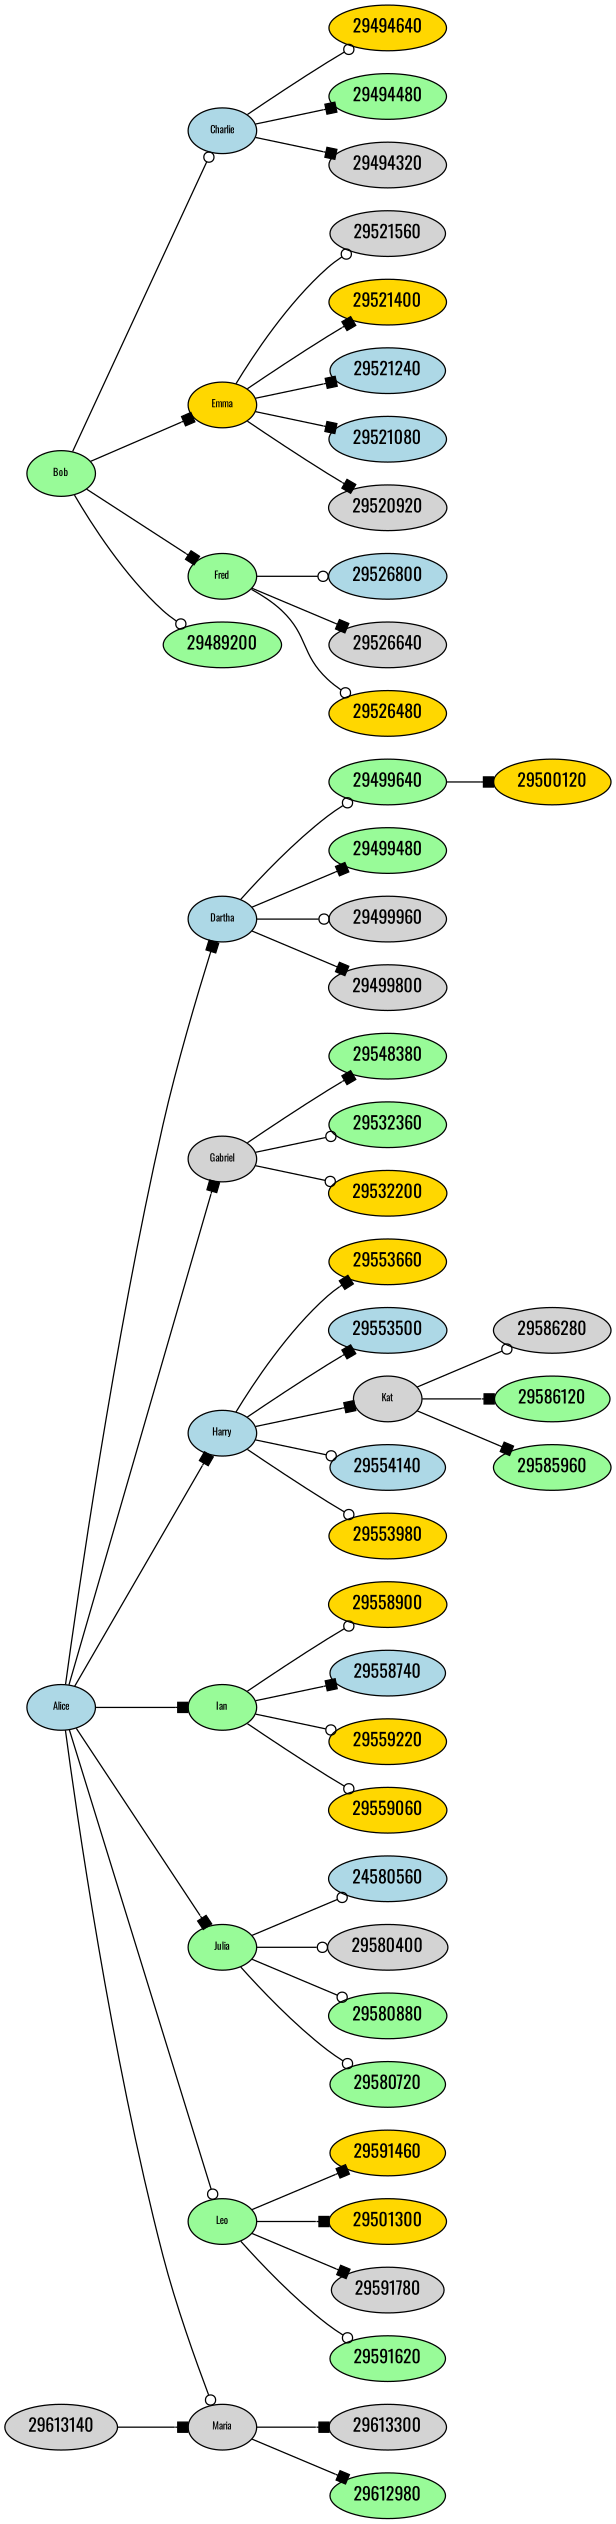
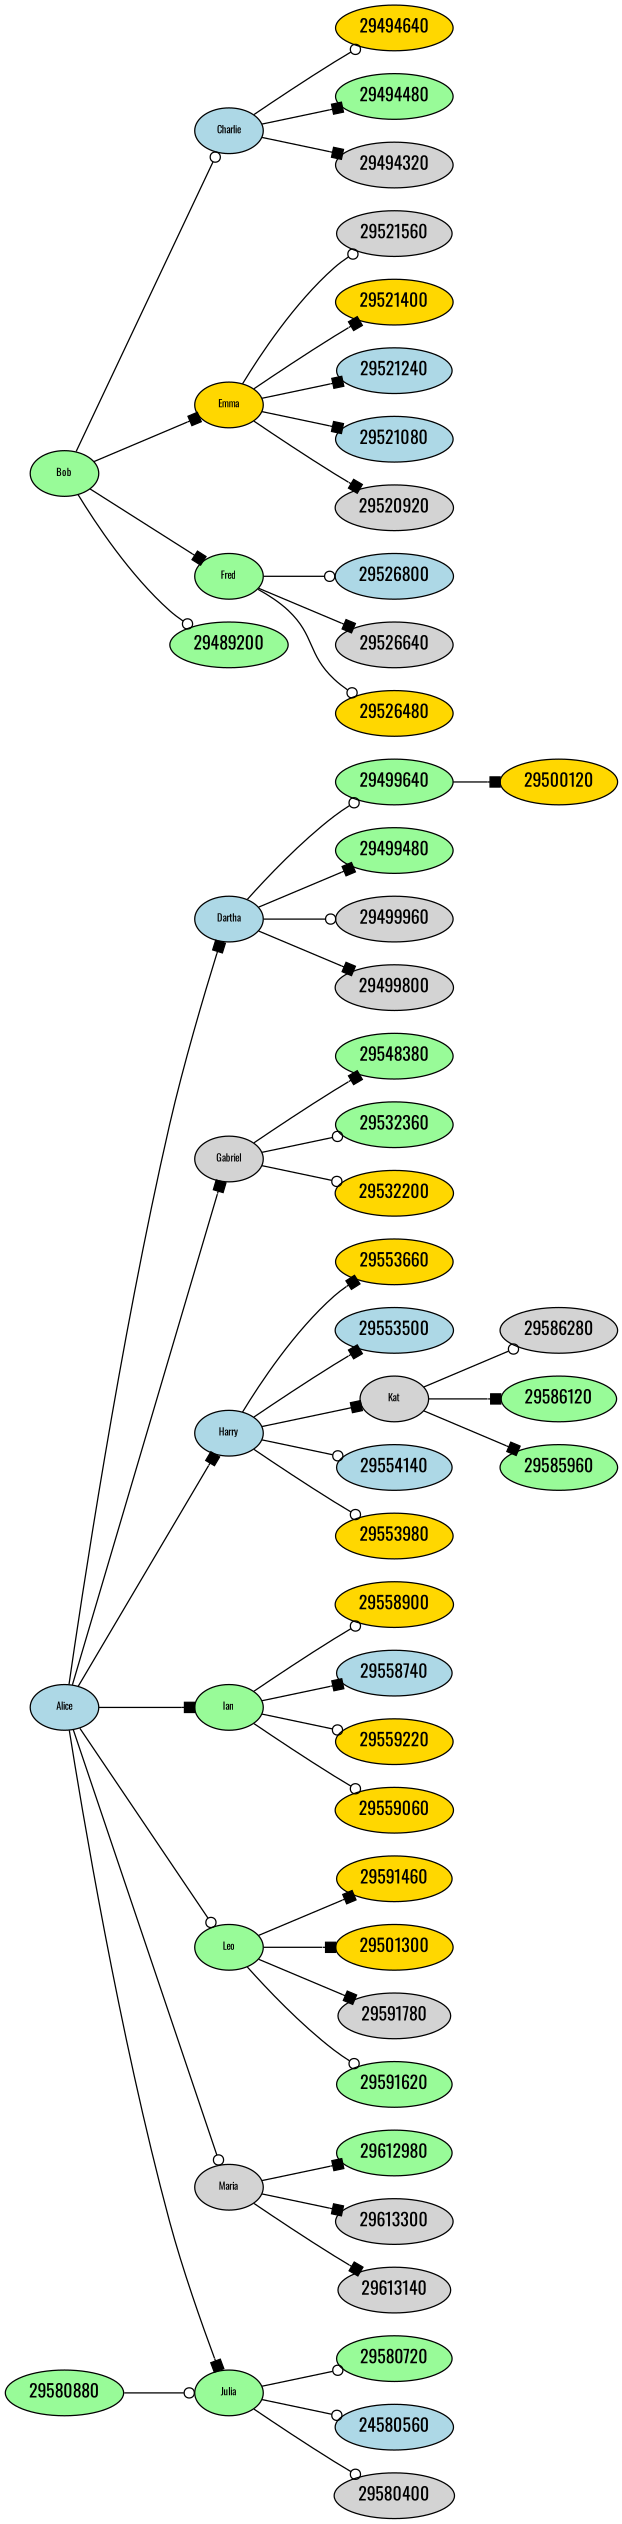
edge "Julia" -> "29580880": reversed
edge "29613140" -> "Maria": reversed
